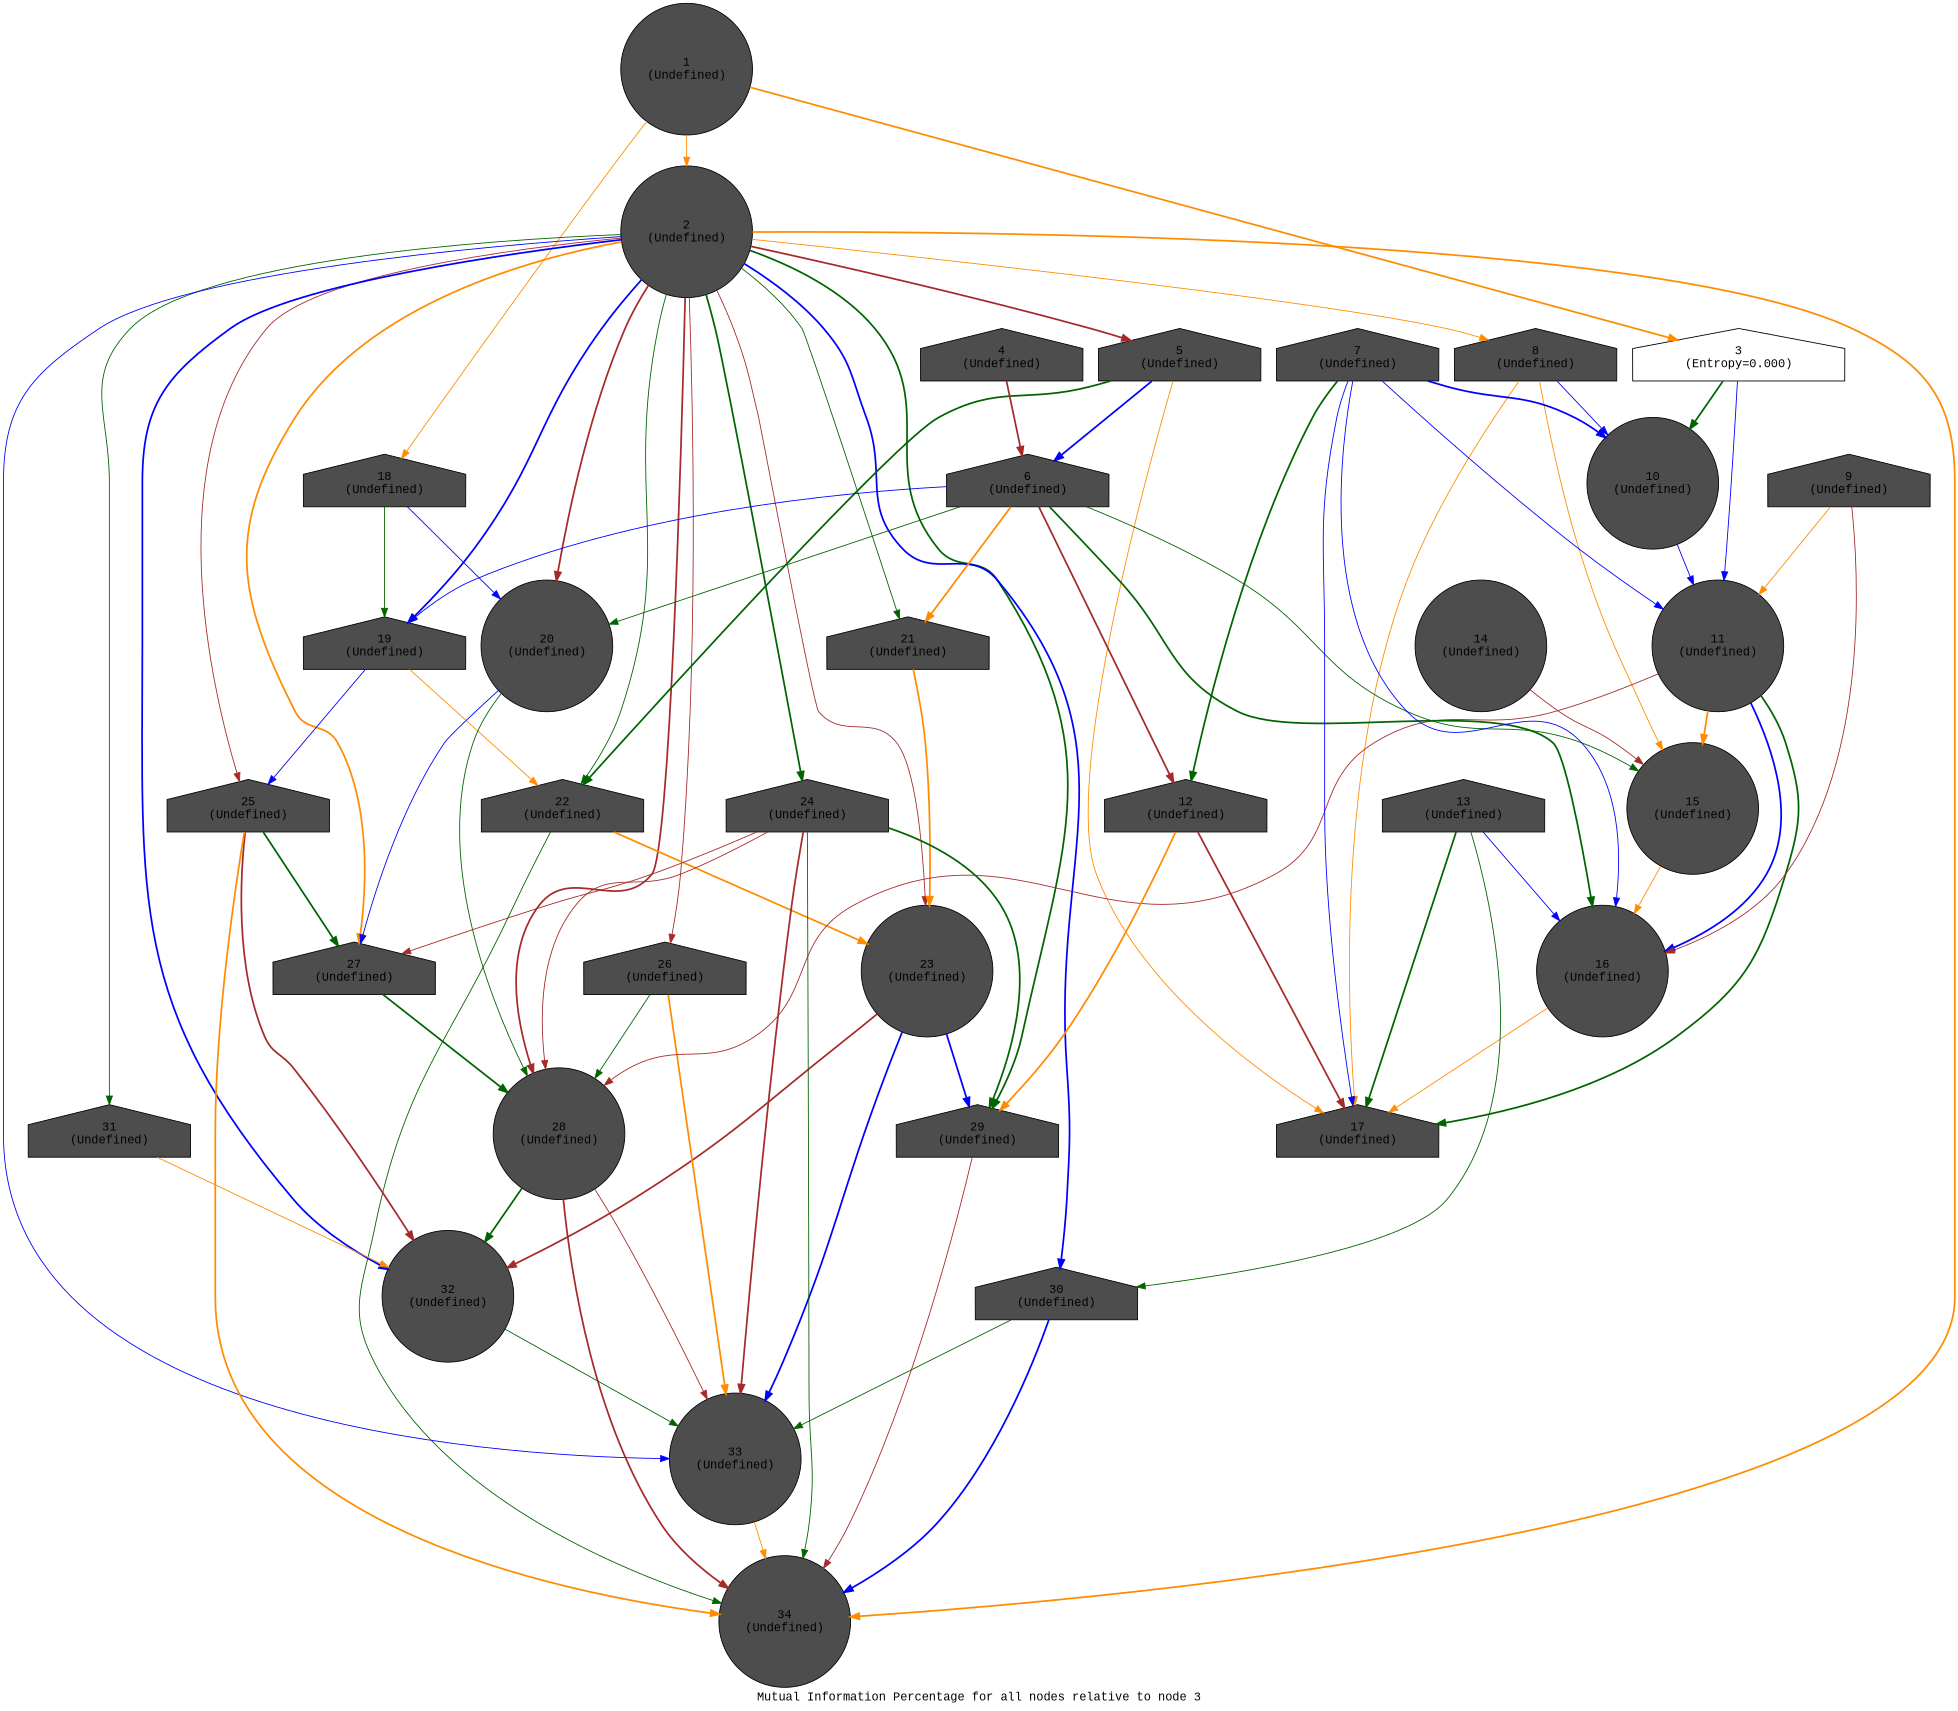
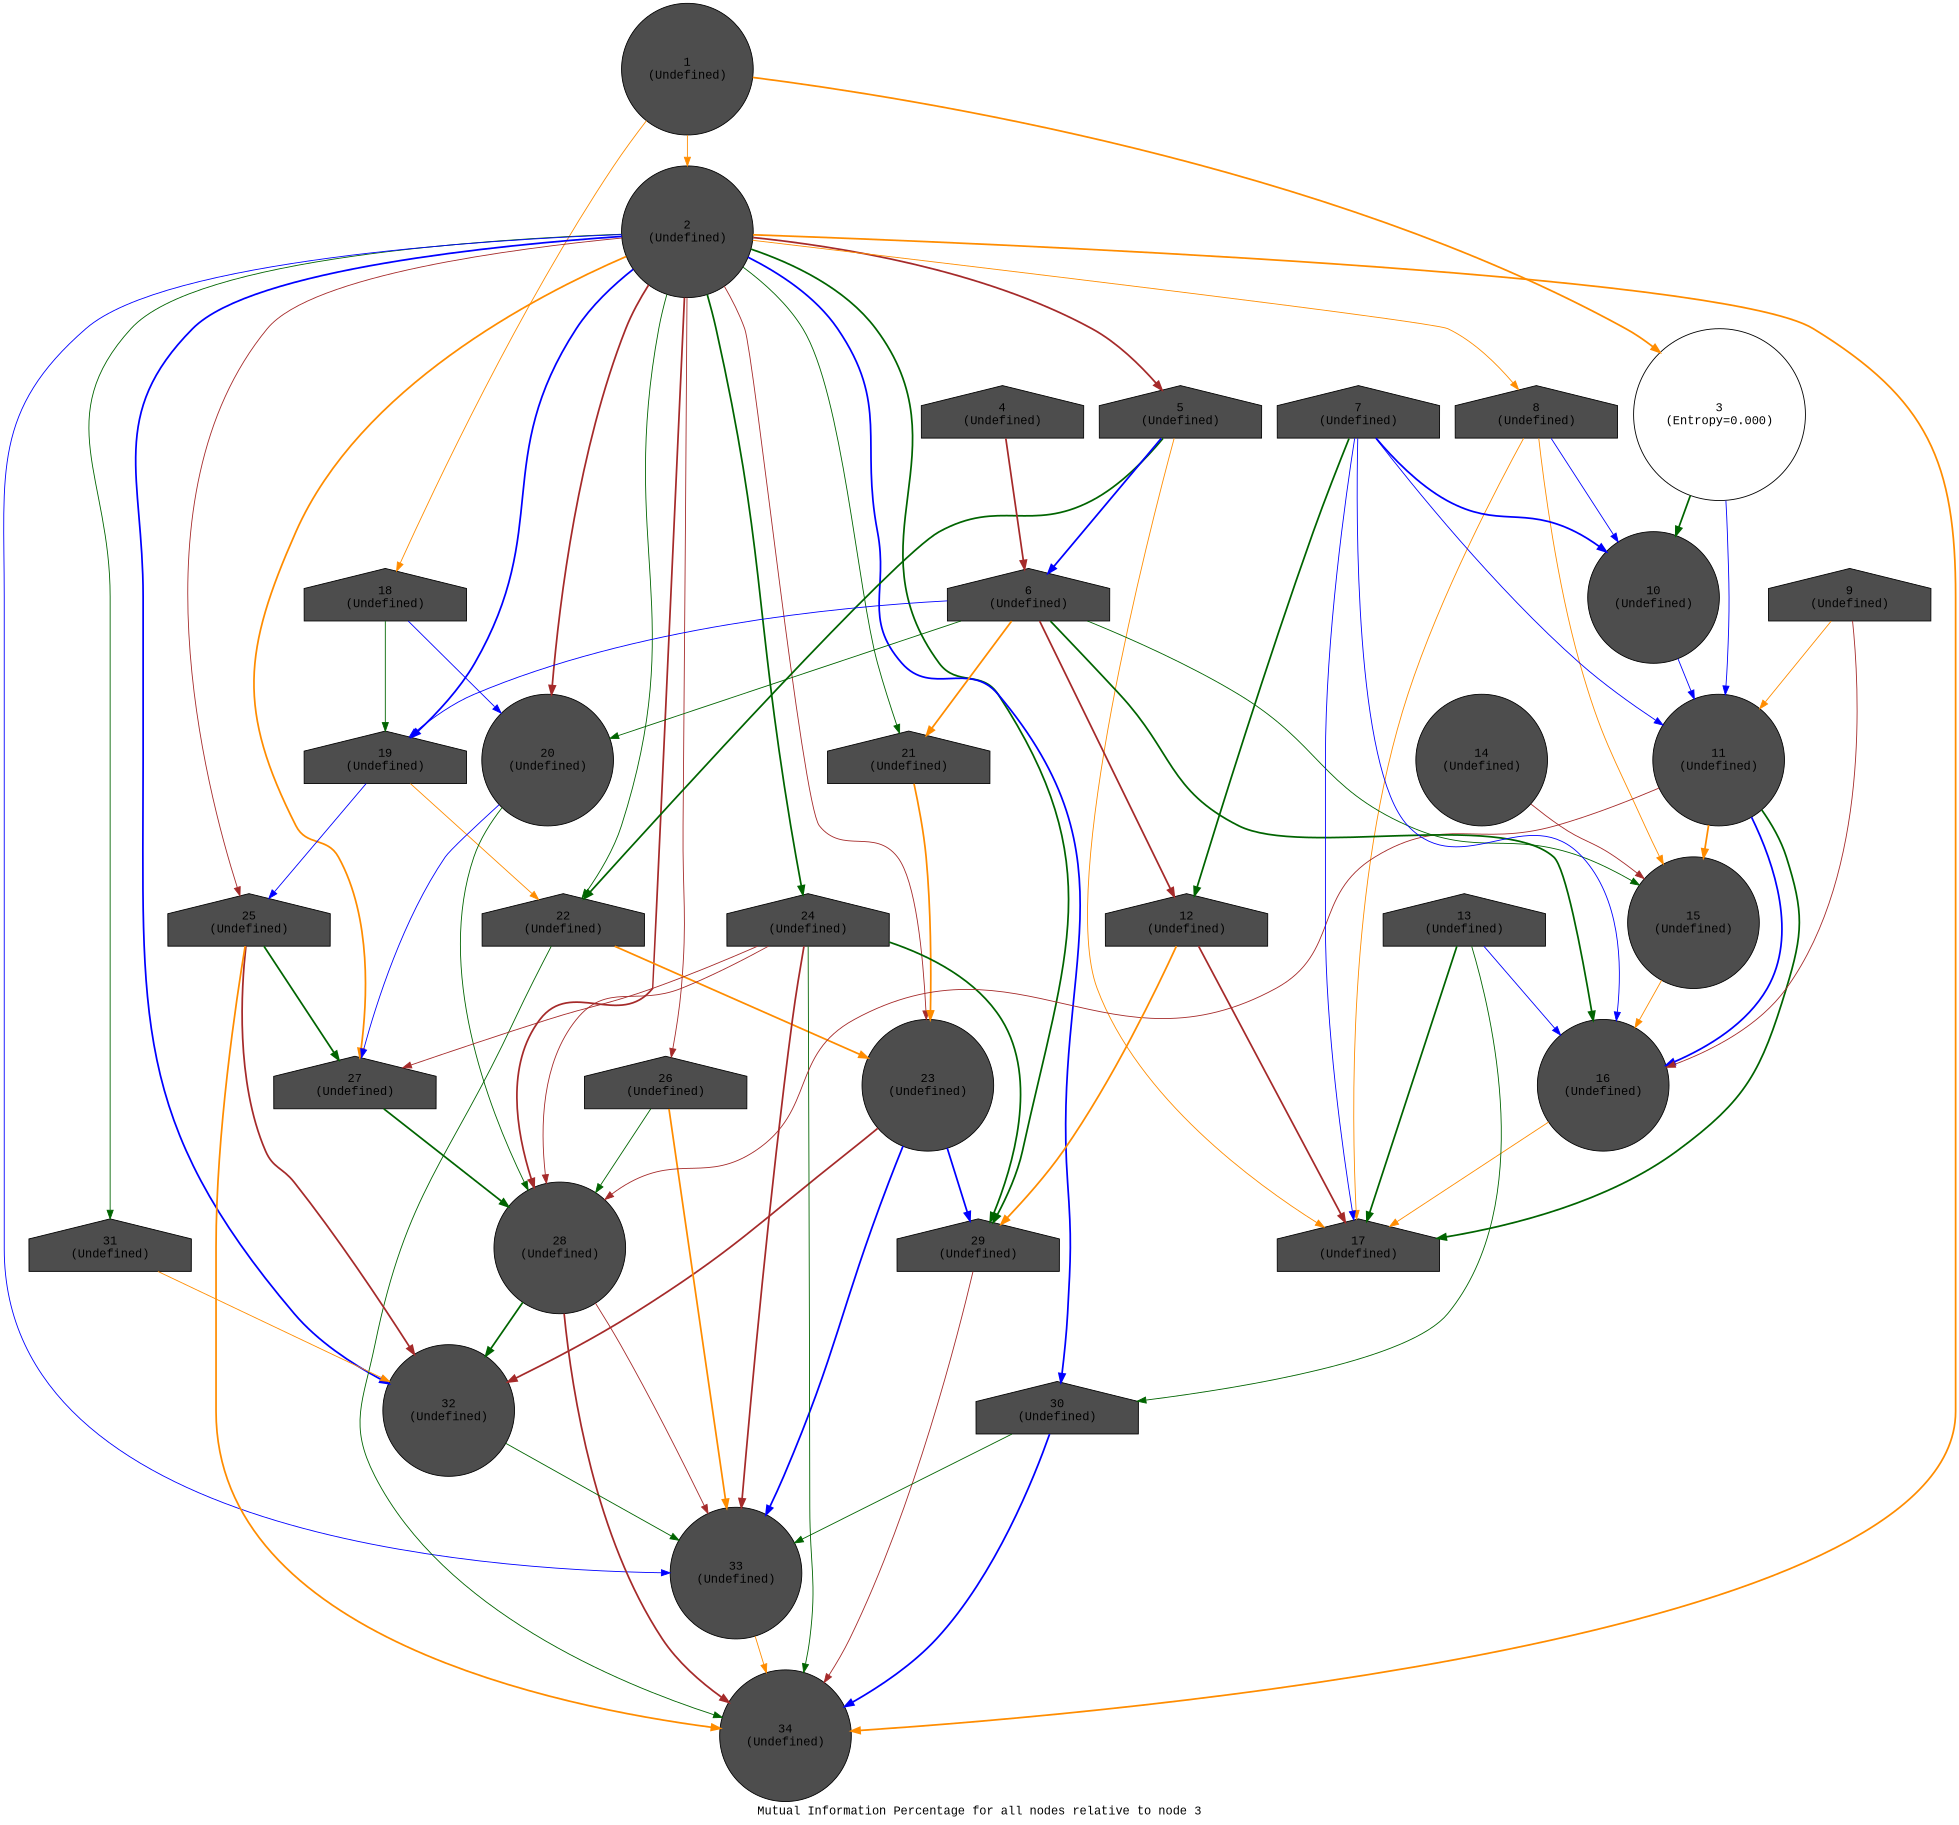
node "3 (Entropy=0.000)": shape house -> circle
